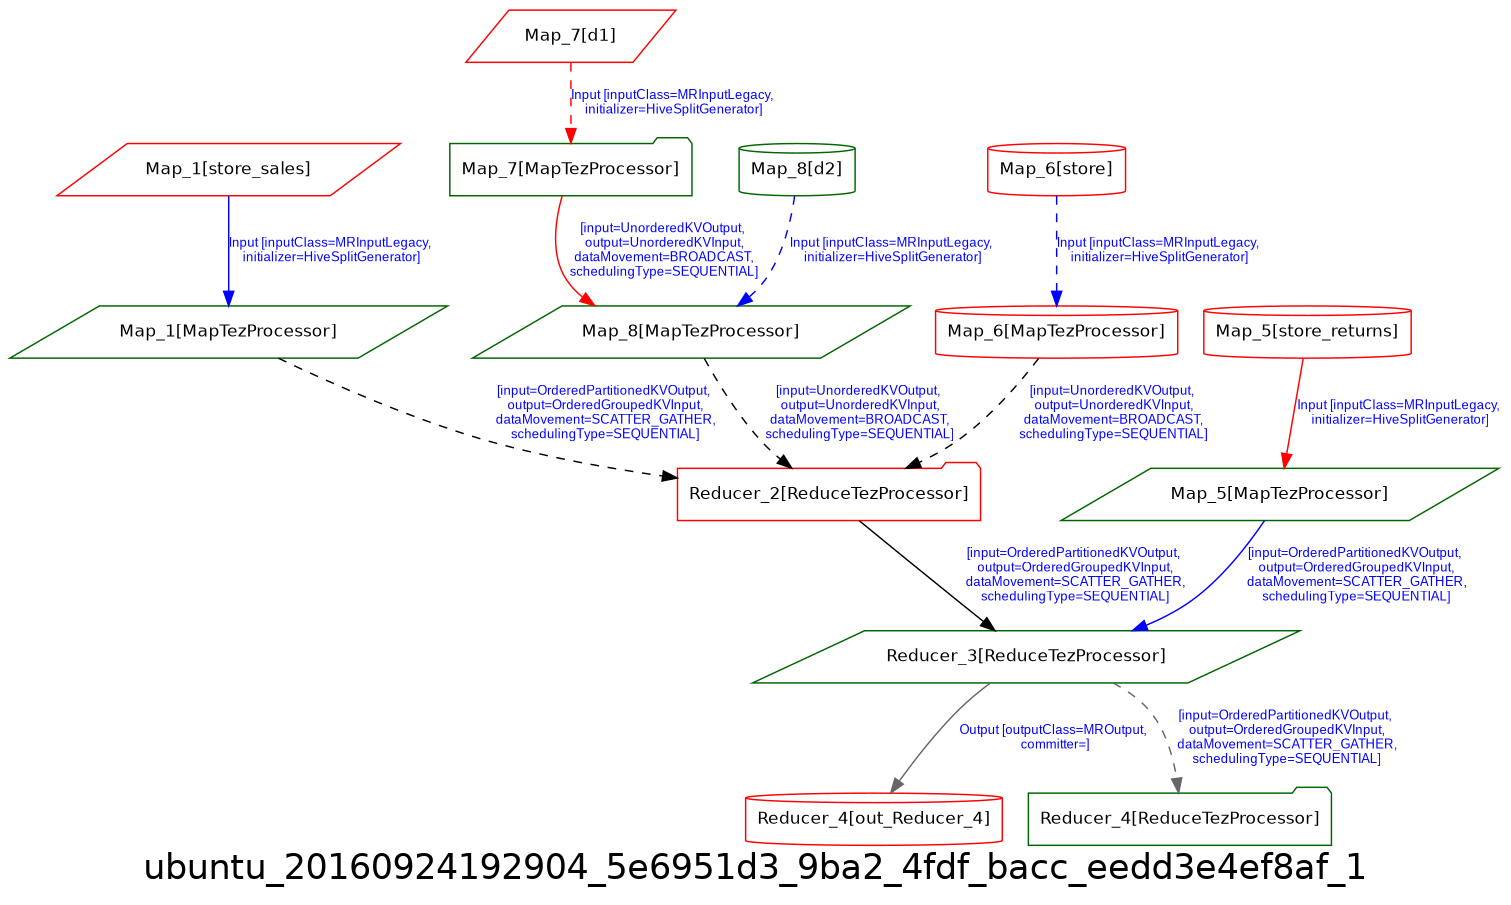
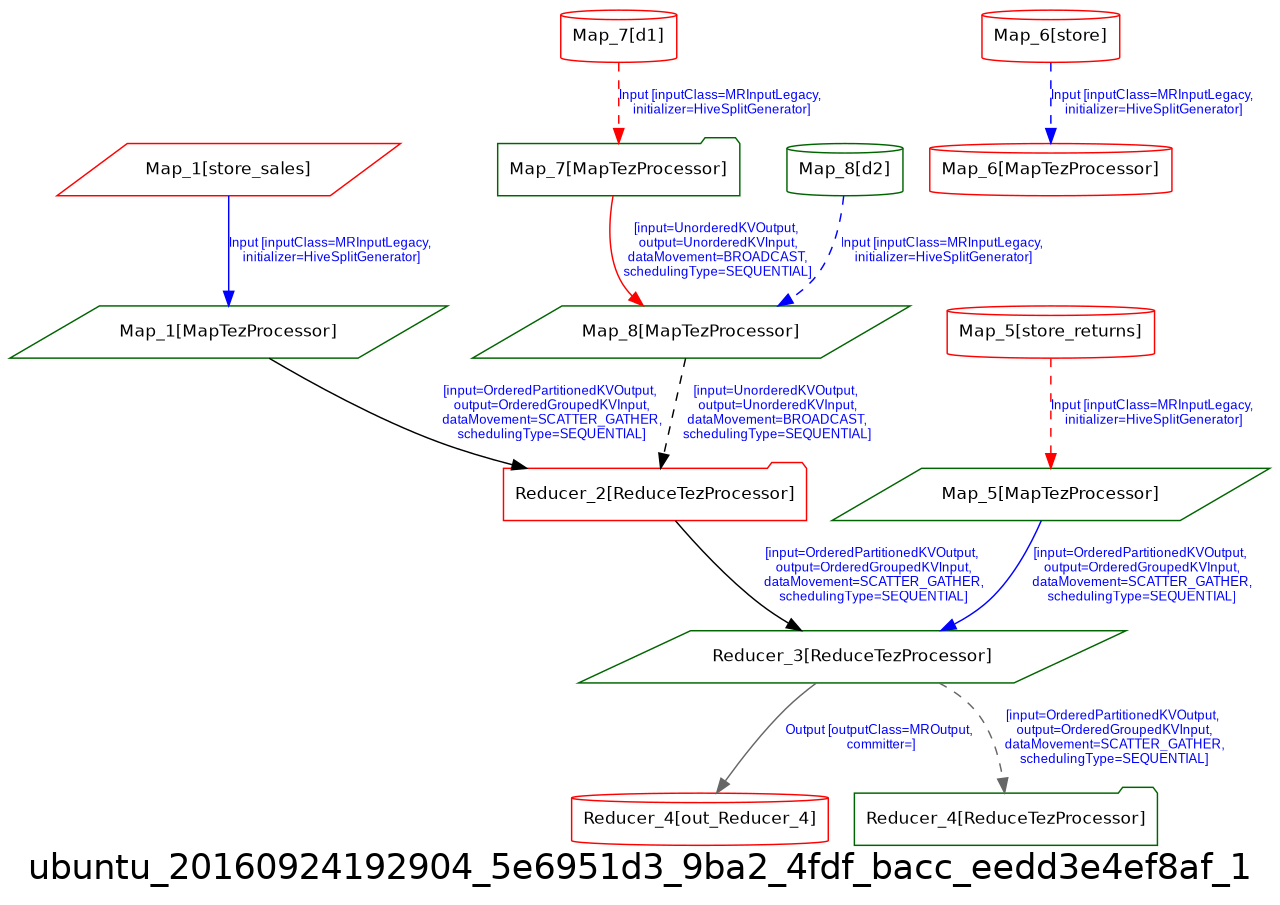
node "Map_7[d1]": shape parallelogram -> cylinder
edge "Map_5[store_returns]" -> "Map_5[MapTezProcessor]": style solid -> dashed
edge "Map_6[MapTezProcessor]" -> "Reducer_2[ReduceTezProcessor]": removed, label "[input=UnorderedKVOutput, output=UnorderedKVInput, dataMovement=BROADCAST, schedulingType=SEQUENTIAL]"
edge "Map_1[MapTezProcessor]" -> "Reducer_2[ReduceTezProcessor]": style dashed -> solid
